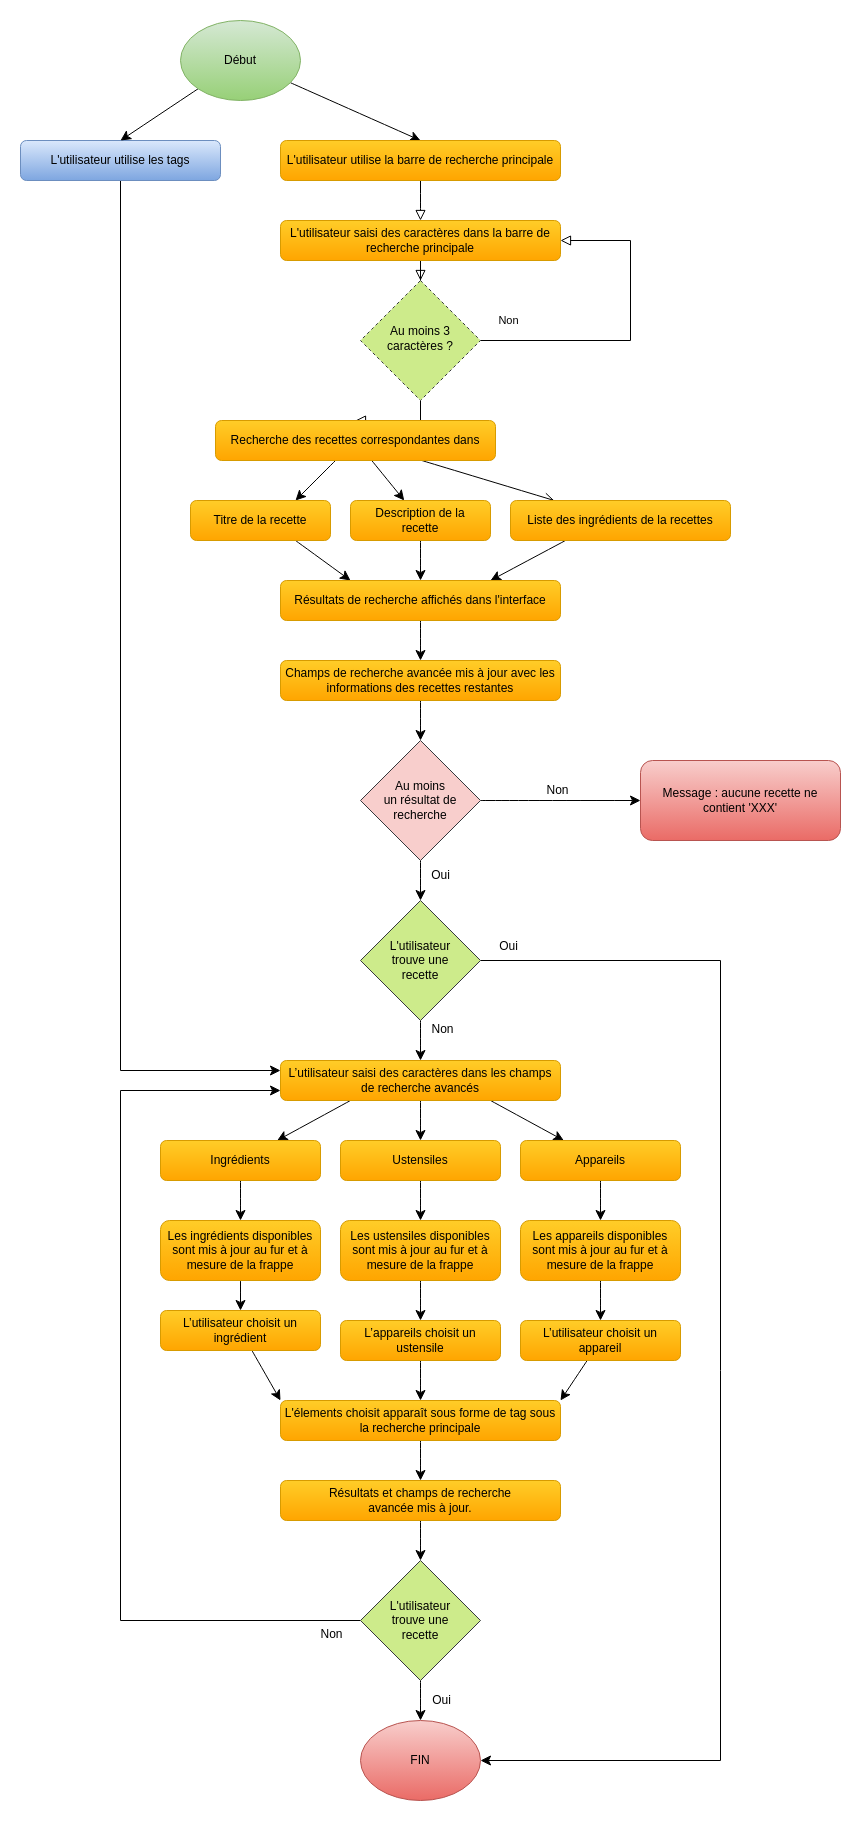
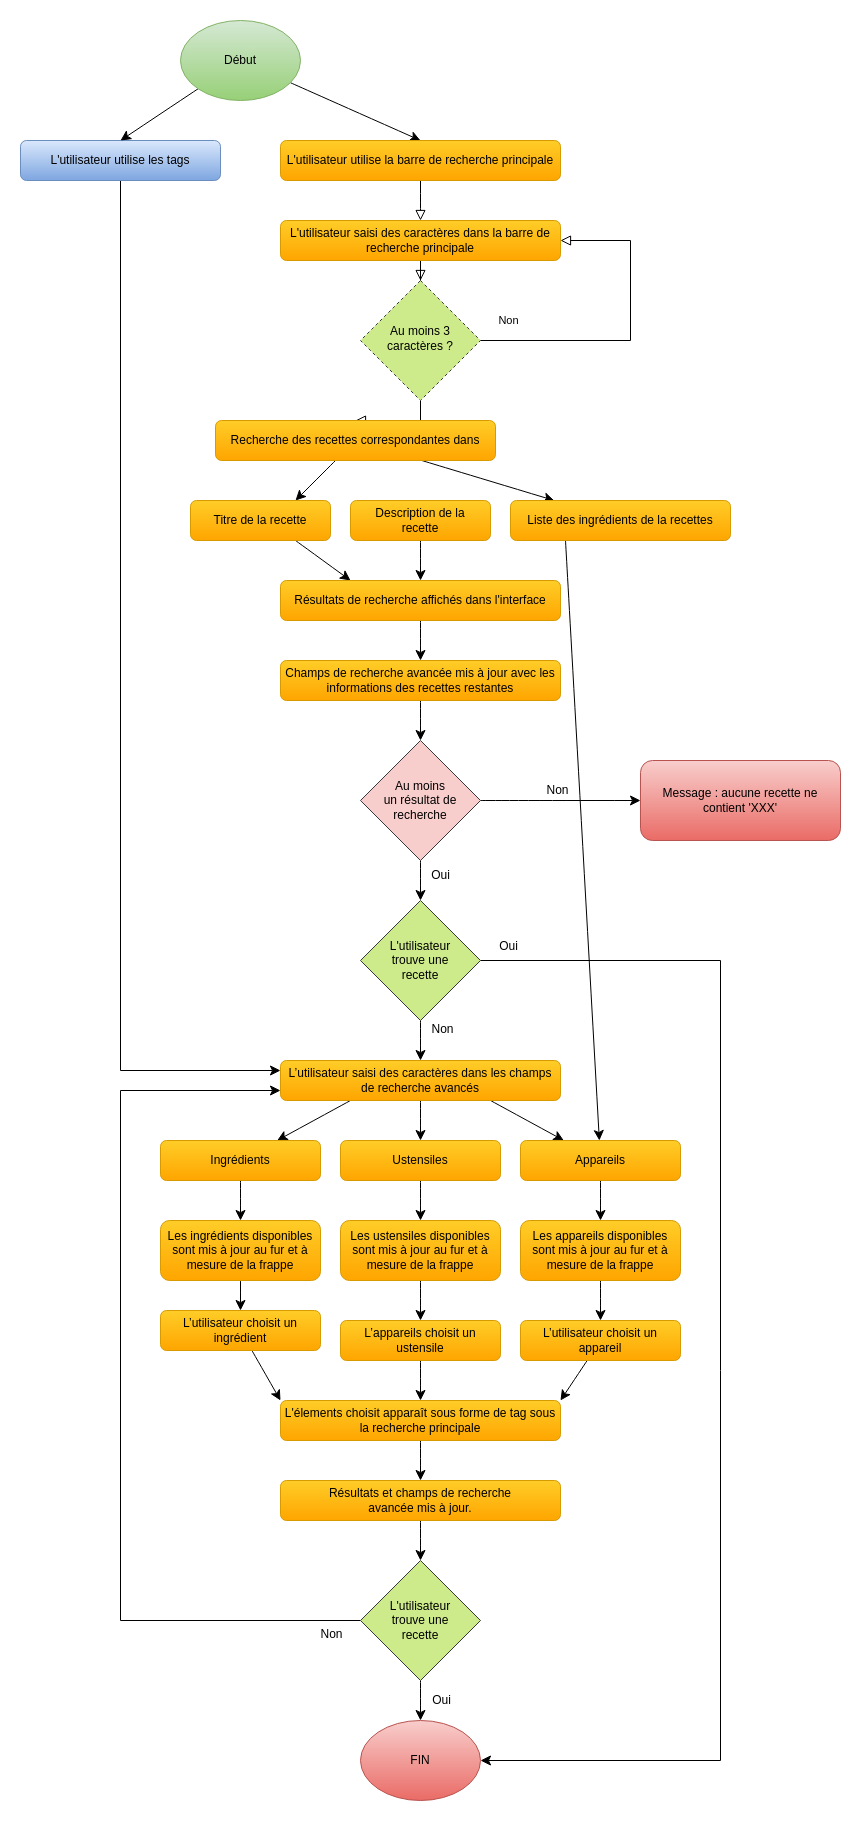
edge "Recherche des recettes correspondantes dans" -> "Description de la recette": removed
edge "Recherche des recettes correspondantes dans" -> "Liste des ingrédients de la recettes": arrowhead open -> classic
edge "Liste des ingrédients de la recettes" -> "Résultats de recherche affichés dans l'interface": now "Liste des ingrédients de la recettes" -> "Appareils"
